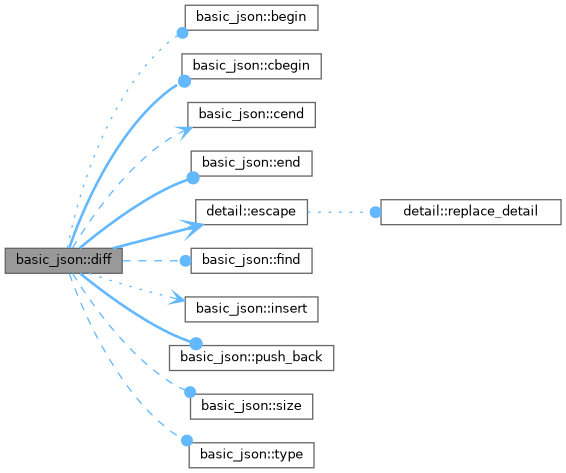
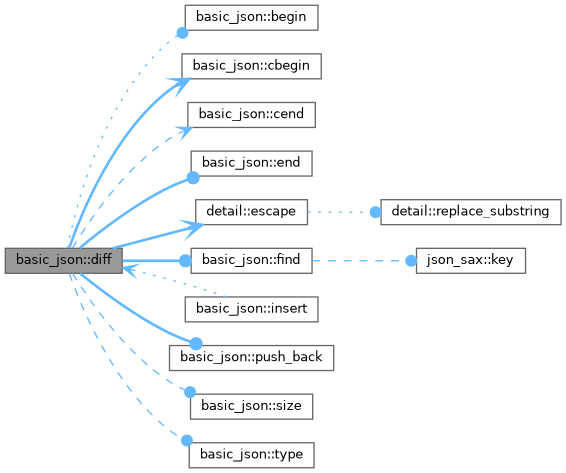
edge "basic_json::diff" -> "basic_json::cbegin": arrowhead dot -> vee
node "detail::replace_detail": label "detail::replace_detail" -> "detail::replace_substring"
edge "basic_json::diff" -> "basic_json::find": style dashed -> bold
node "json_sax::key": added
edge "basic_json::diff" -> "basic_json::insert": reversed
